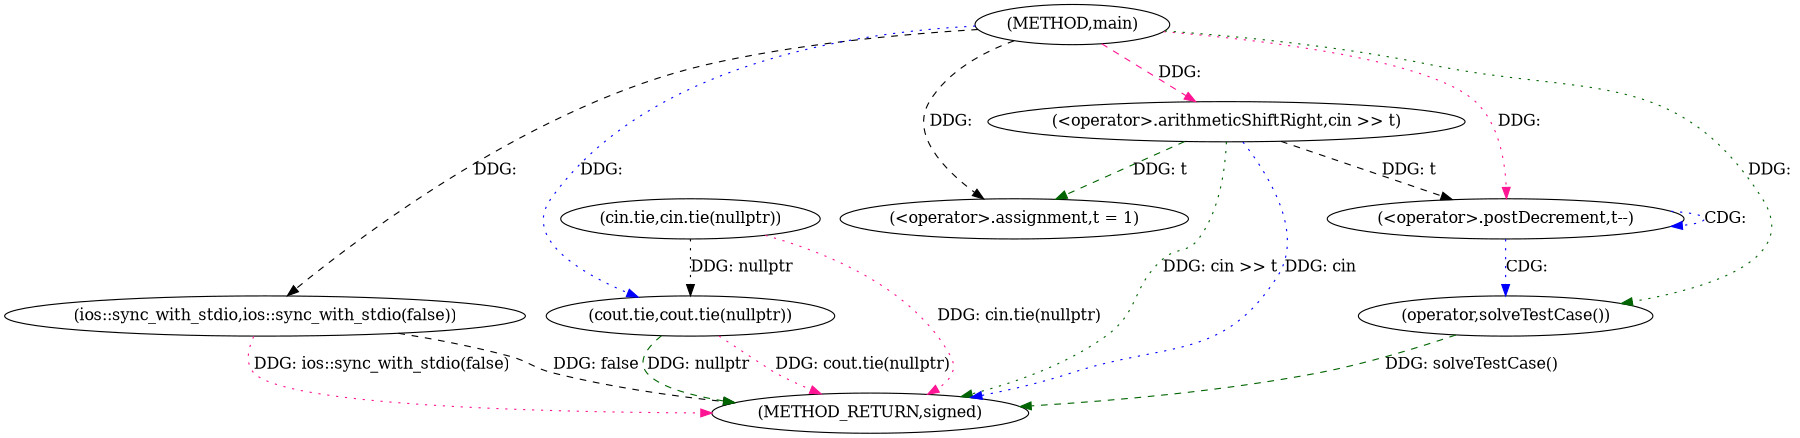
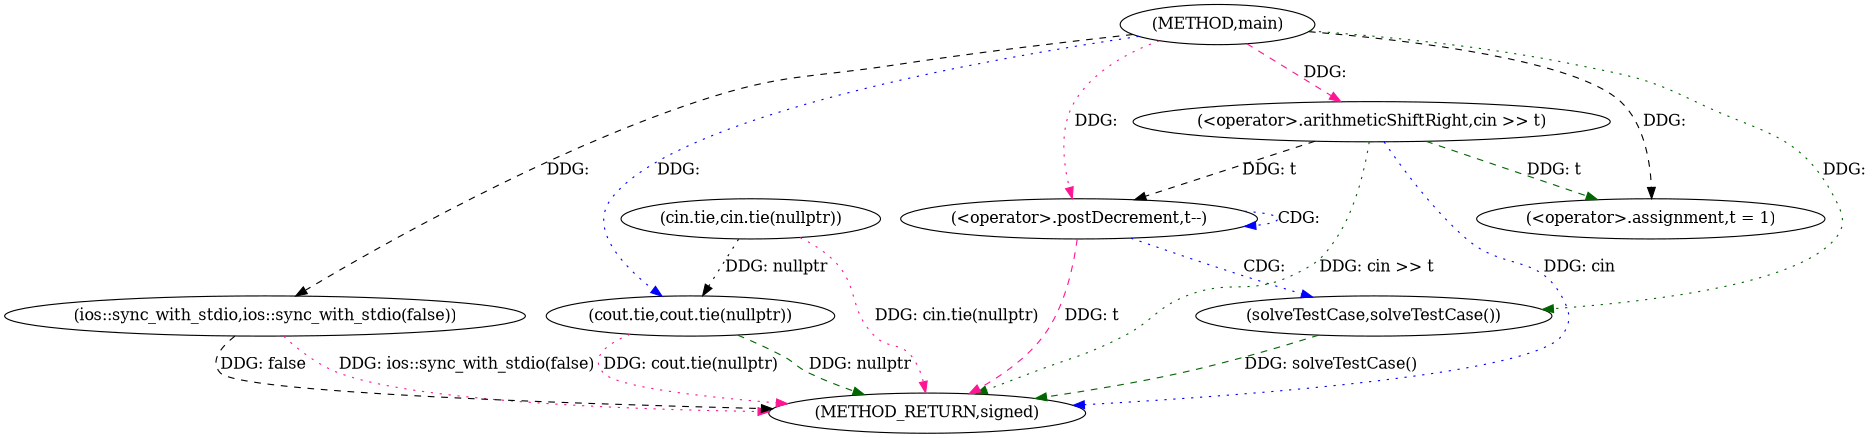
node "(operator,solveTestCase())": label "(operator,solveTestCase())" -> "(solveTestCase,solveTestCase())"
edge "(<operator>.postDecrement,t--)" -> "(METHOD_RETURN,signed)": added, label "DDG: t"
